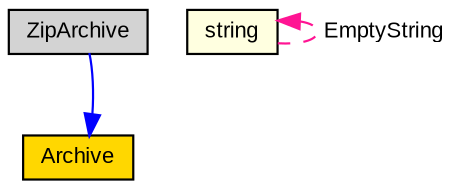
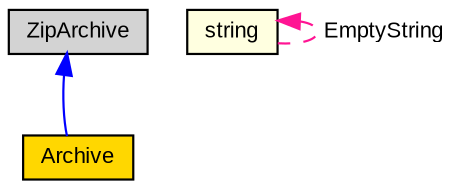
edge "ZipArchive" -> "Archive": reversed
